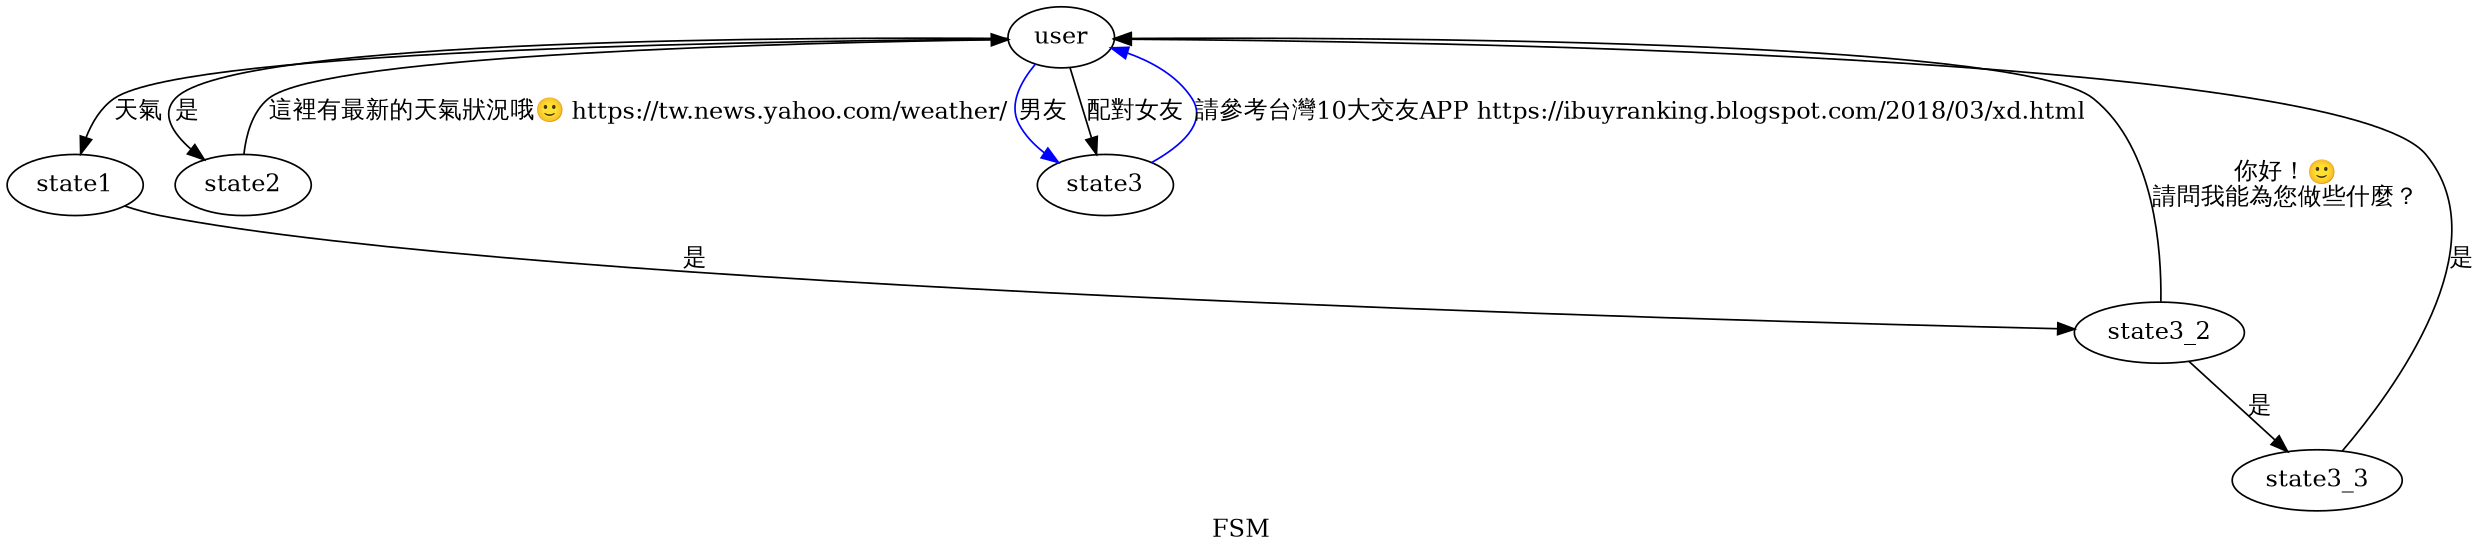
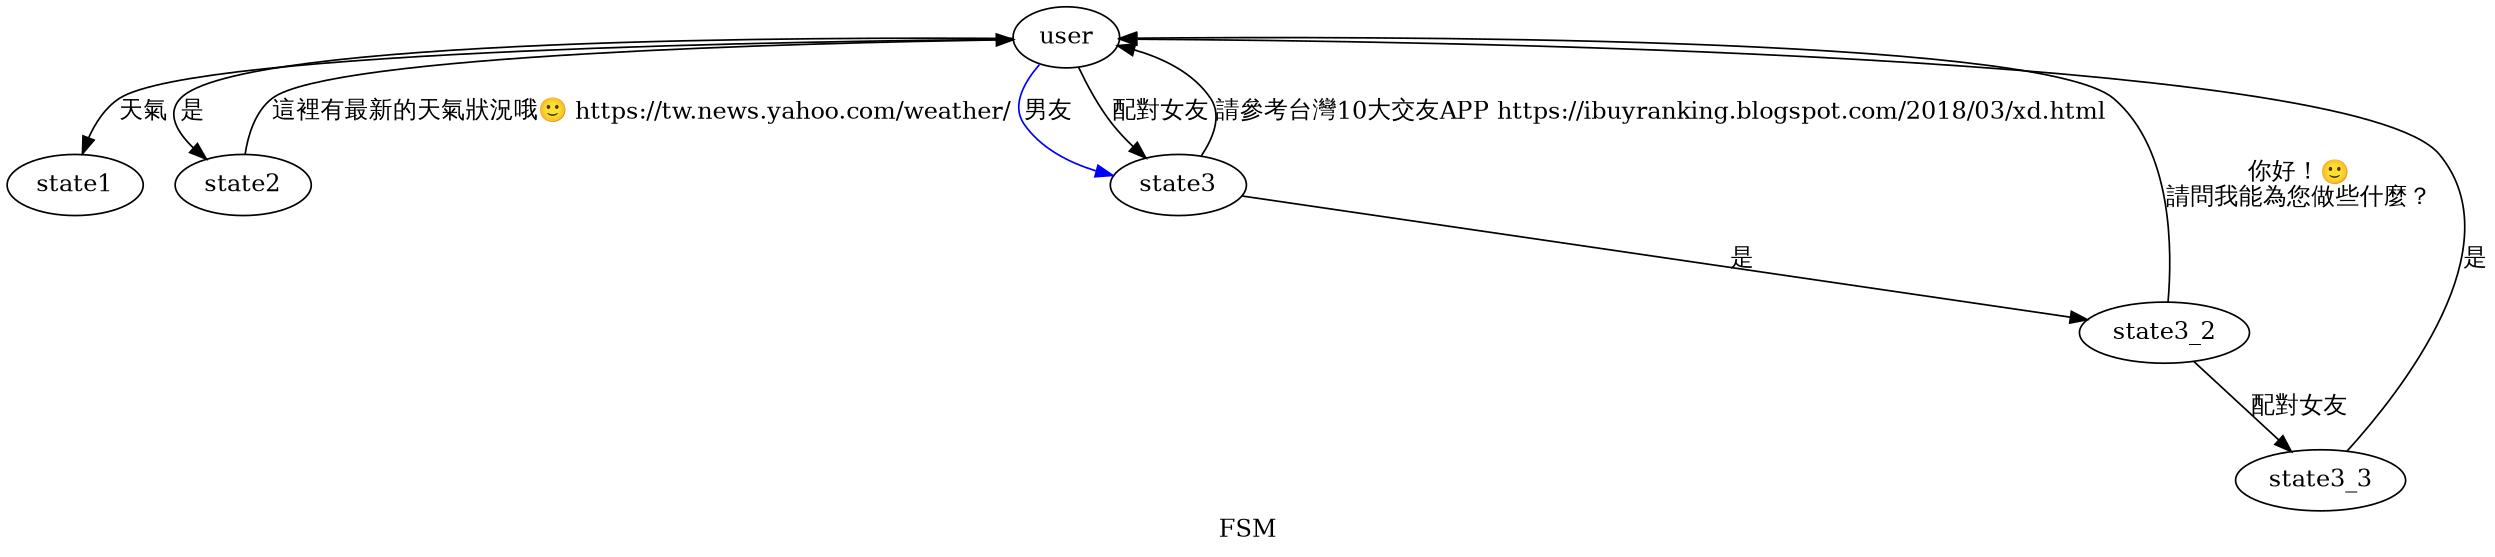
edge "state3" -> "user": color blue -> black
edge "state1" -> "state3_2": now "state3" -> "state3_2"
edge "state3_2" -> "state3_3": label "是" -> "配對女友"
